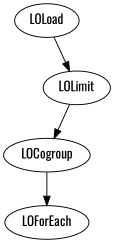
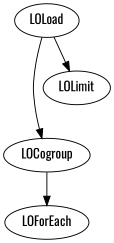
edge "LOLimit" -> "LOCogroup": now "LOLoad" -> "LOCogroup"
